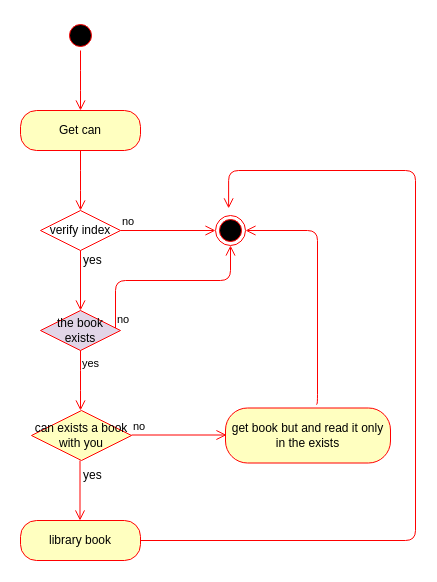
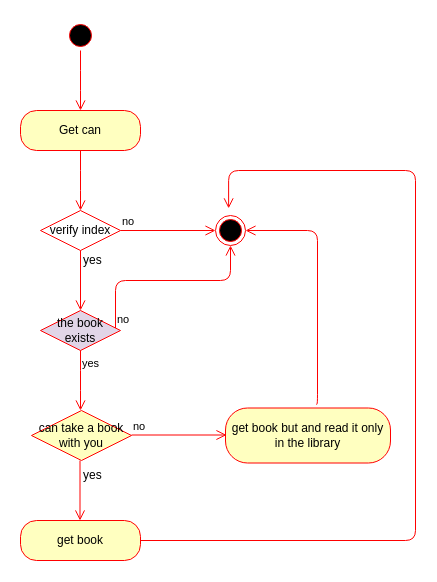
node "can exists a book with you": label "can exists a book with you" -> "can take a book with you"
node "get book but and read it only in the exists": label "get book but and read it only in the exists" -> "get book but and read it only in the library"
node "library book": label "library book" -> "get book"
